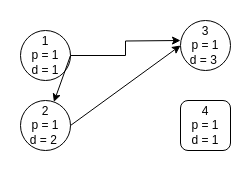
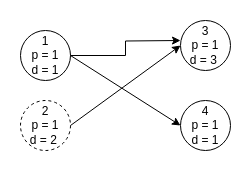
edge "1 p = 1 d = 1" -> "2 p = 1 d = 2": now "1 p = 1 d = 1" -> "4 p = 1 d = 1"
node "2 p = 1 d = 2": style solid -> dashed
node "4 p = 1 d = 1": shape rounded rectangle -> ellipse
